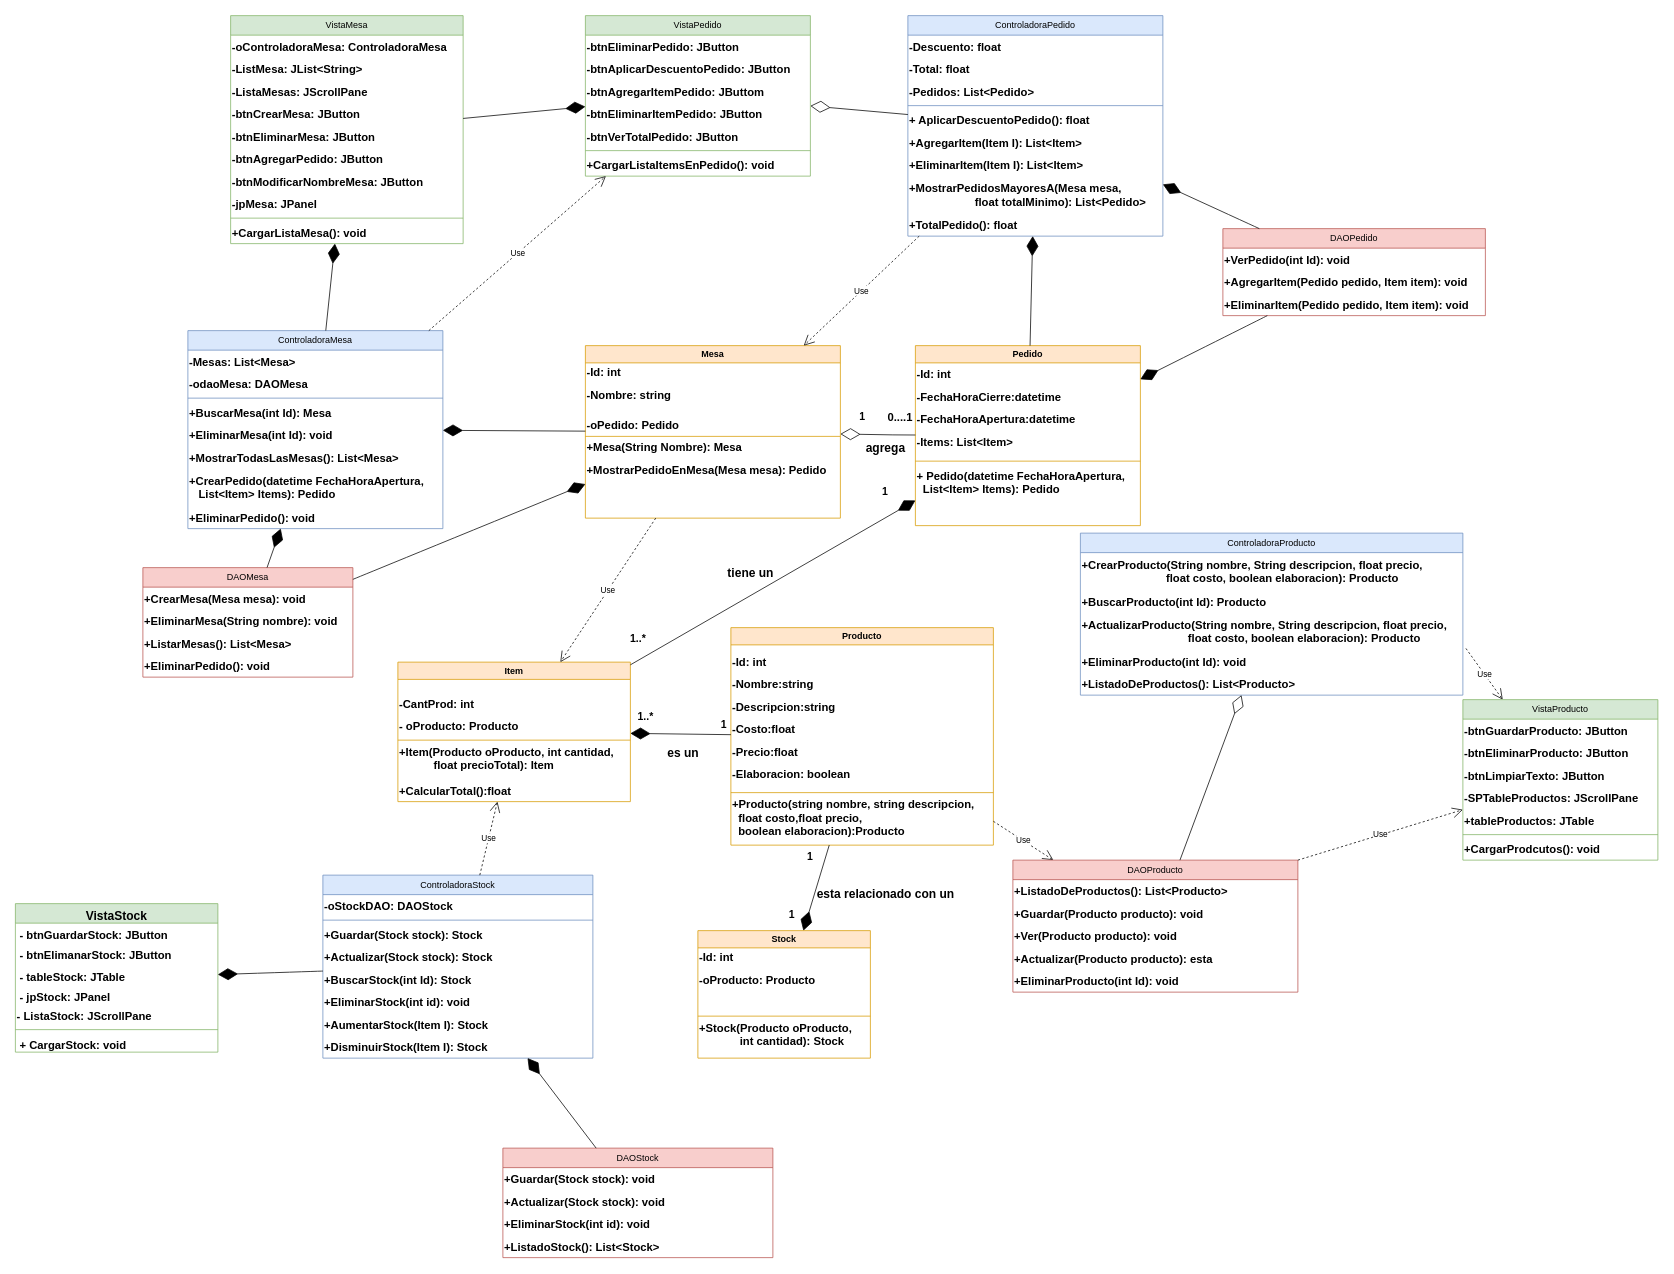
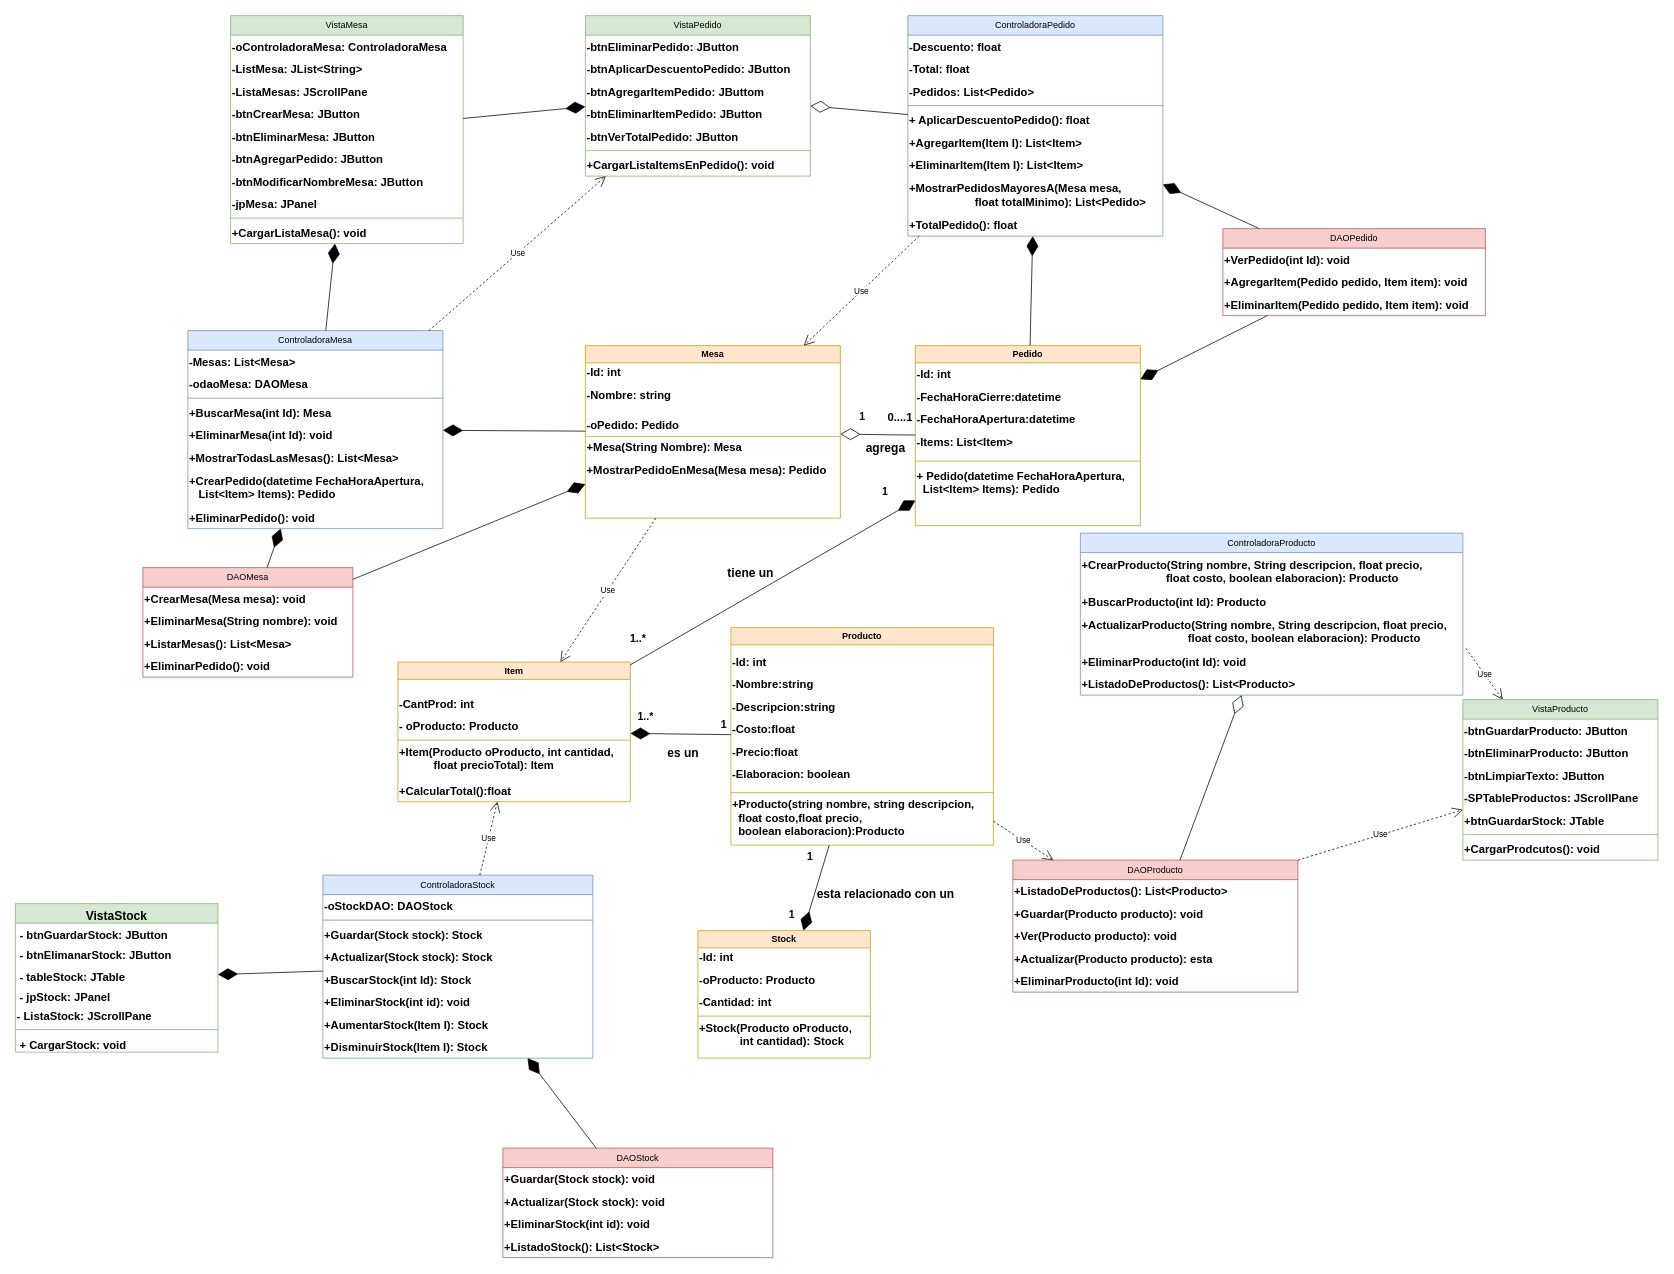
node "+tableProductos: JTable": label "+tableProductos: JTable" -> "+btnGuardarStock: JTable"
node "-Cantidad: int": added
